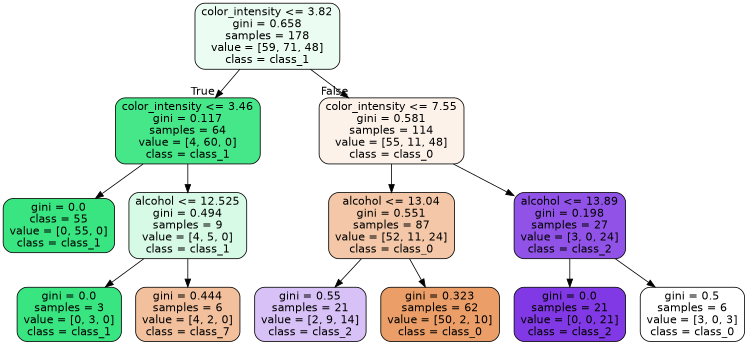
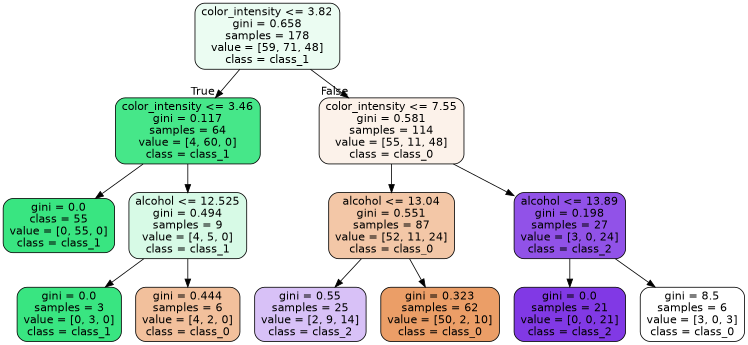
node "gini = 0.444 samples = 6 value = [4, 2, 0] class = class_7": label "gini = 0.444 samples = 6 value = [4, 2, 0] class = class_7" -> "gini = 0.444 samples = 6 value = [4, 2, 0] class = class_0"
node "gini = 0.55 samples = 21 value = [2, 9, 14] class = class_2": label "gini = 0.55 samples = 21 value = [2, 9, 14] class = class_2" -> "gini = 0.55 samples = 25 value = [2, 9, 14] class = class_2"
node "gini = 0.5 samples = 6 value = [3, 0, 3] class = class_0": label "gini = 0.5 samples = 6 value = [3, 0, 3] class = class_0" -> "gini = 8.5 samples = 6 value = [3, 0, 3] class = class_0"
